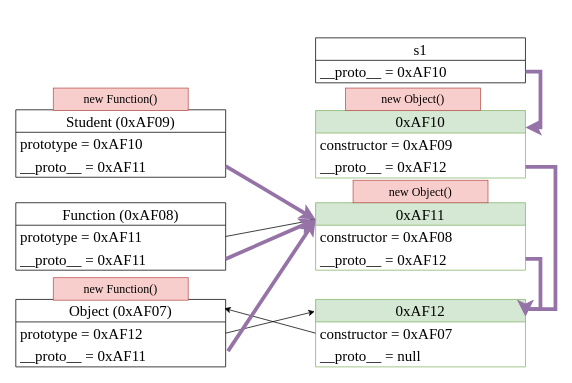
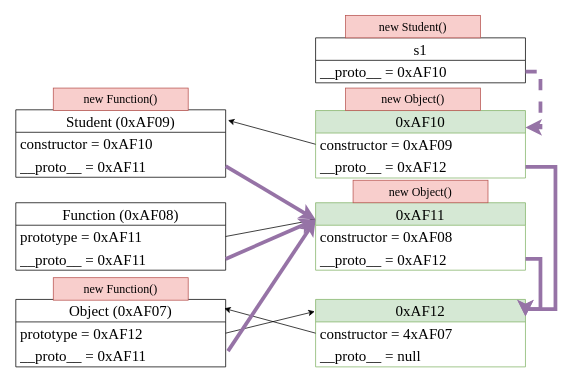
node "new Student()": added
edge "__proto__ = 0xAF10" -> "0xAF10": style solid -> dashed
edge "constructor = 0xAF09" -> "Student (0xAF09)": added
node "prototype = 0xAF10": label "prototype = 0xAF10" -> "constructor = 0xAF10"
node "constructor = 0xAF07": label "constructor = 0xAF07" -> "constructor = 4xAF07"
